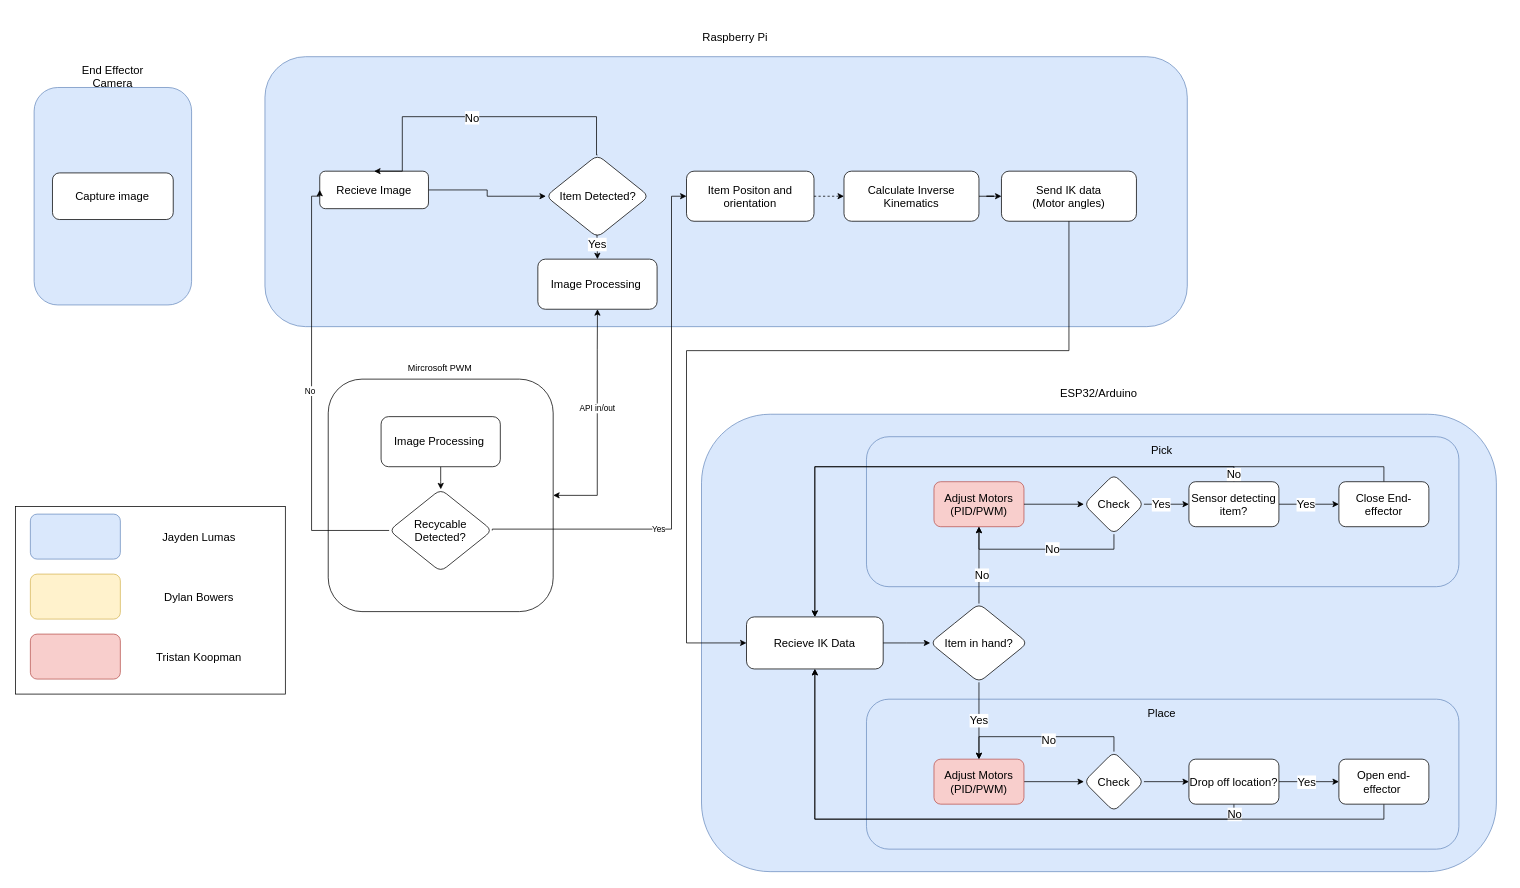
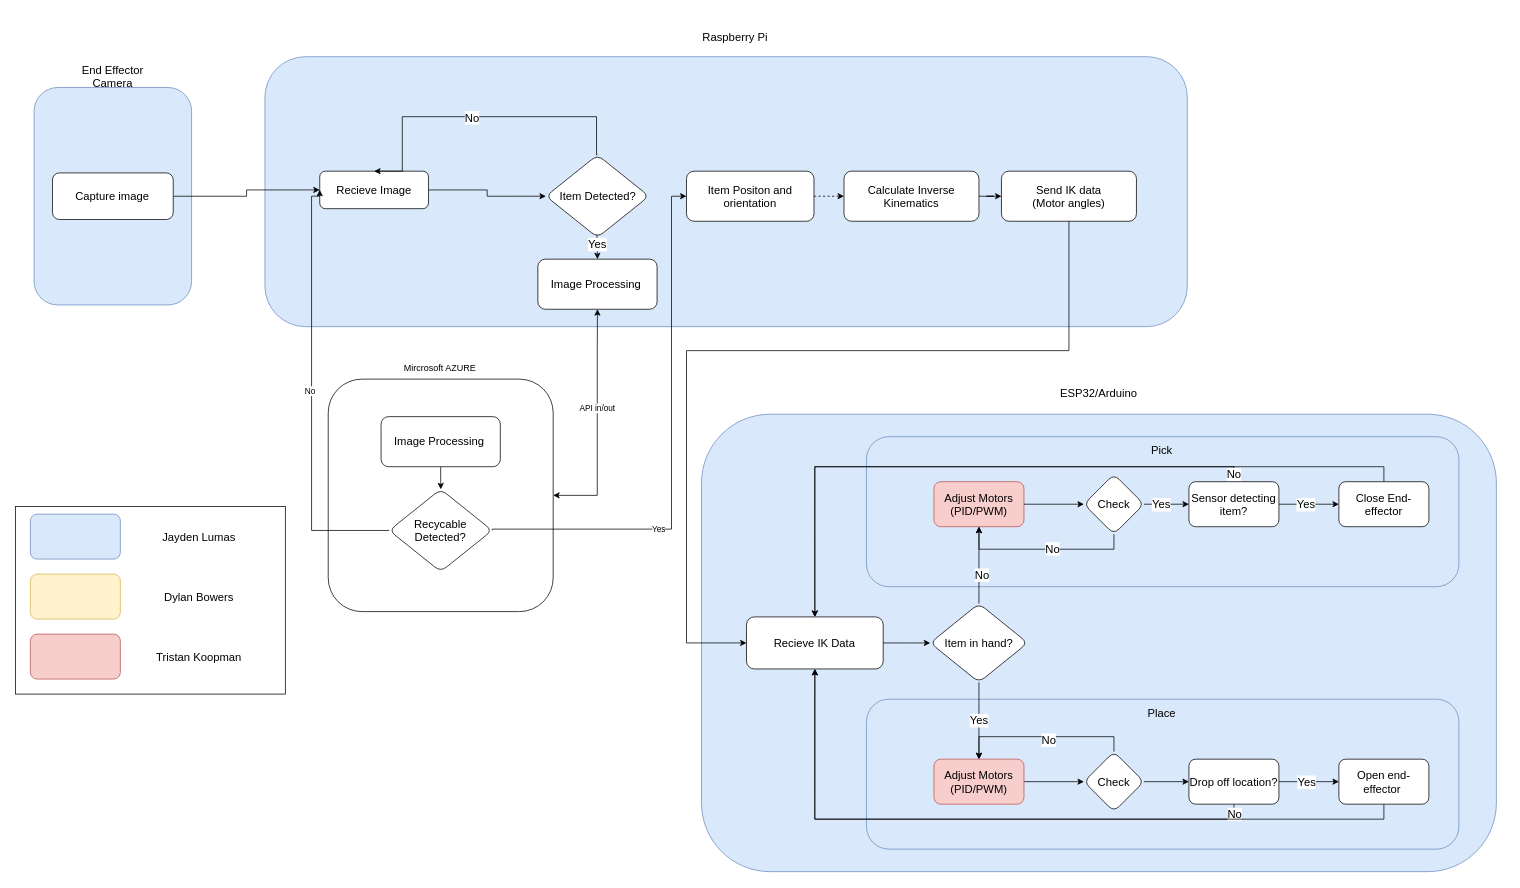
edge "Capture image" -> "Recieve Image": added
node "Mircrosoft PWM": label "Mircrosoft PWM" -> "Mircrosoft AZURE"
